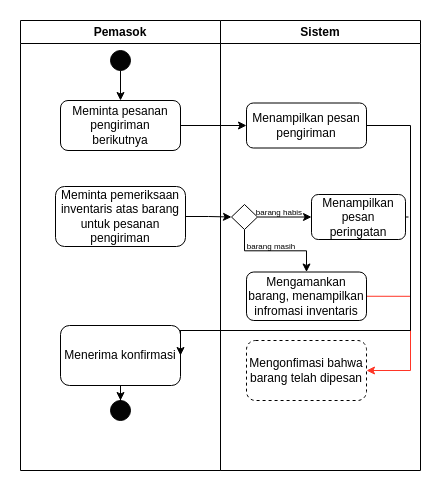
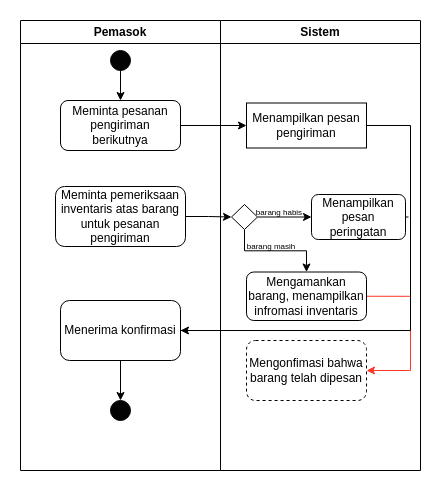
node "Menampilkan pesan pengiriman": shape rounded rectangle -> rectangle
node "Menerima konfirmasi": moved (121, 356) -> (121, 331)
